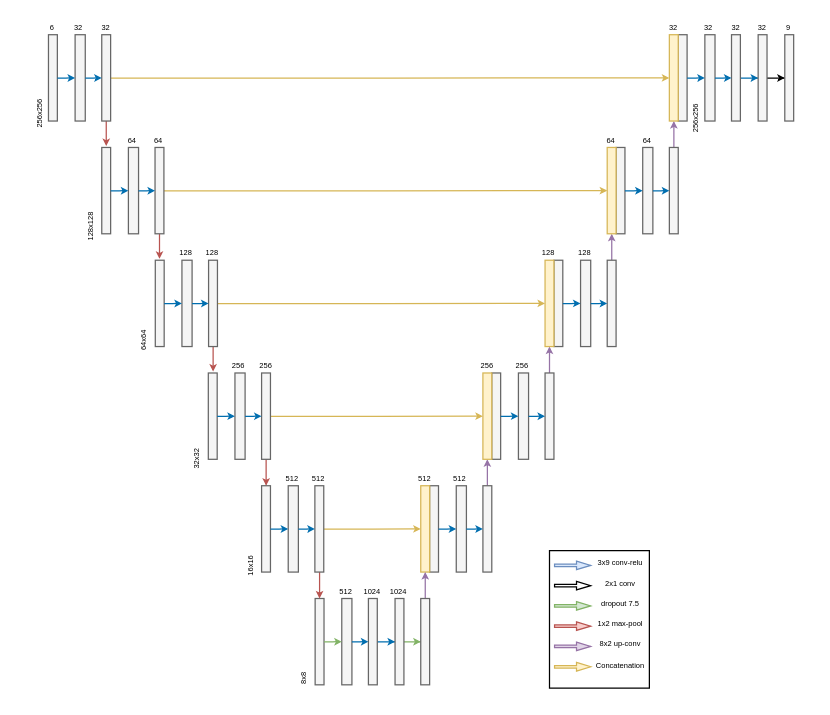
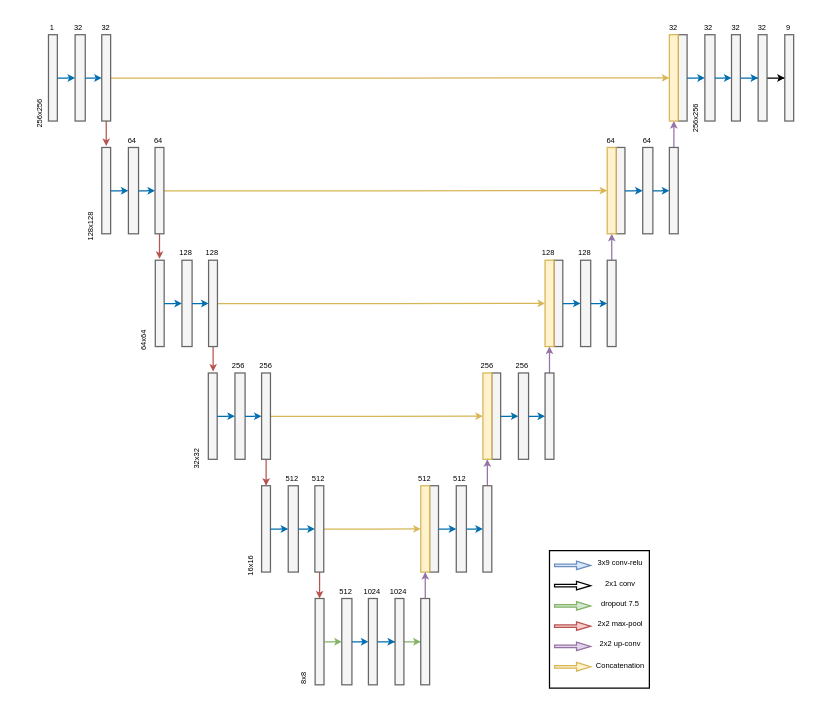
node "6": label "6" -> "1"
node "1x2 max-pool": label "1x2 max-pool" -> "2x2 max-pool"
node "8x2 up-conv": label "8x2 up-conv" -> "2x2 up-conv"
